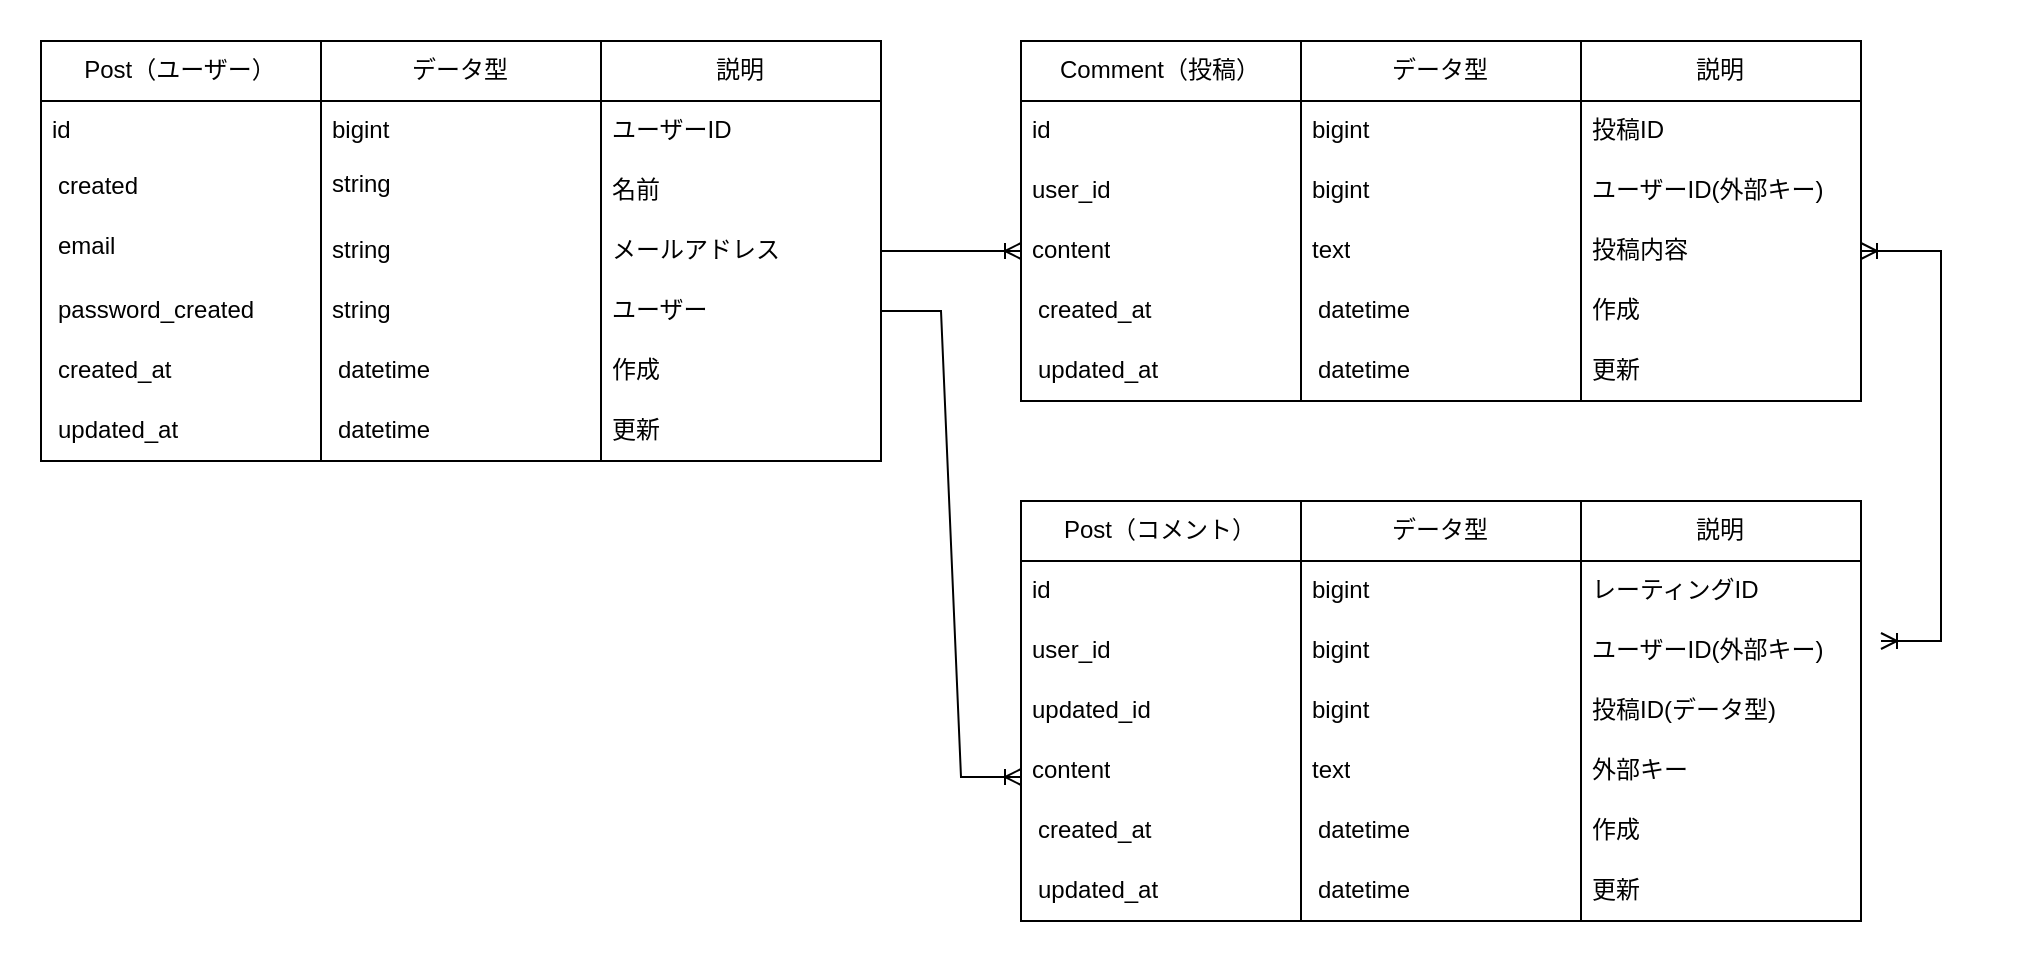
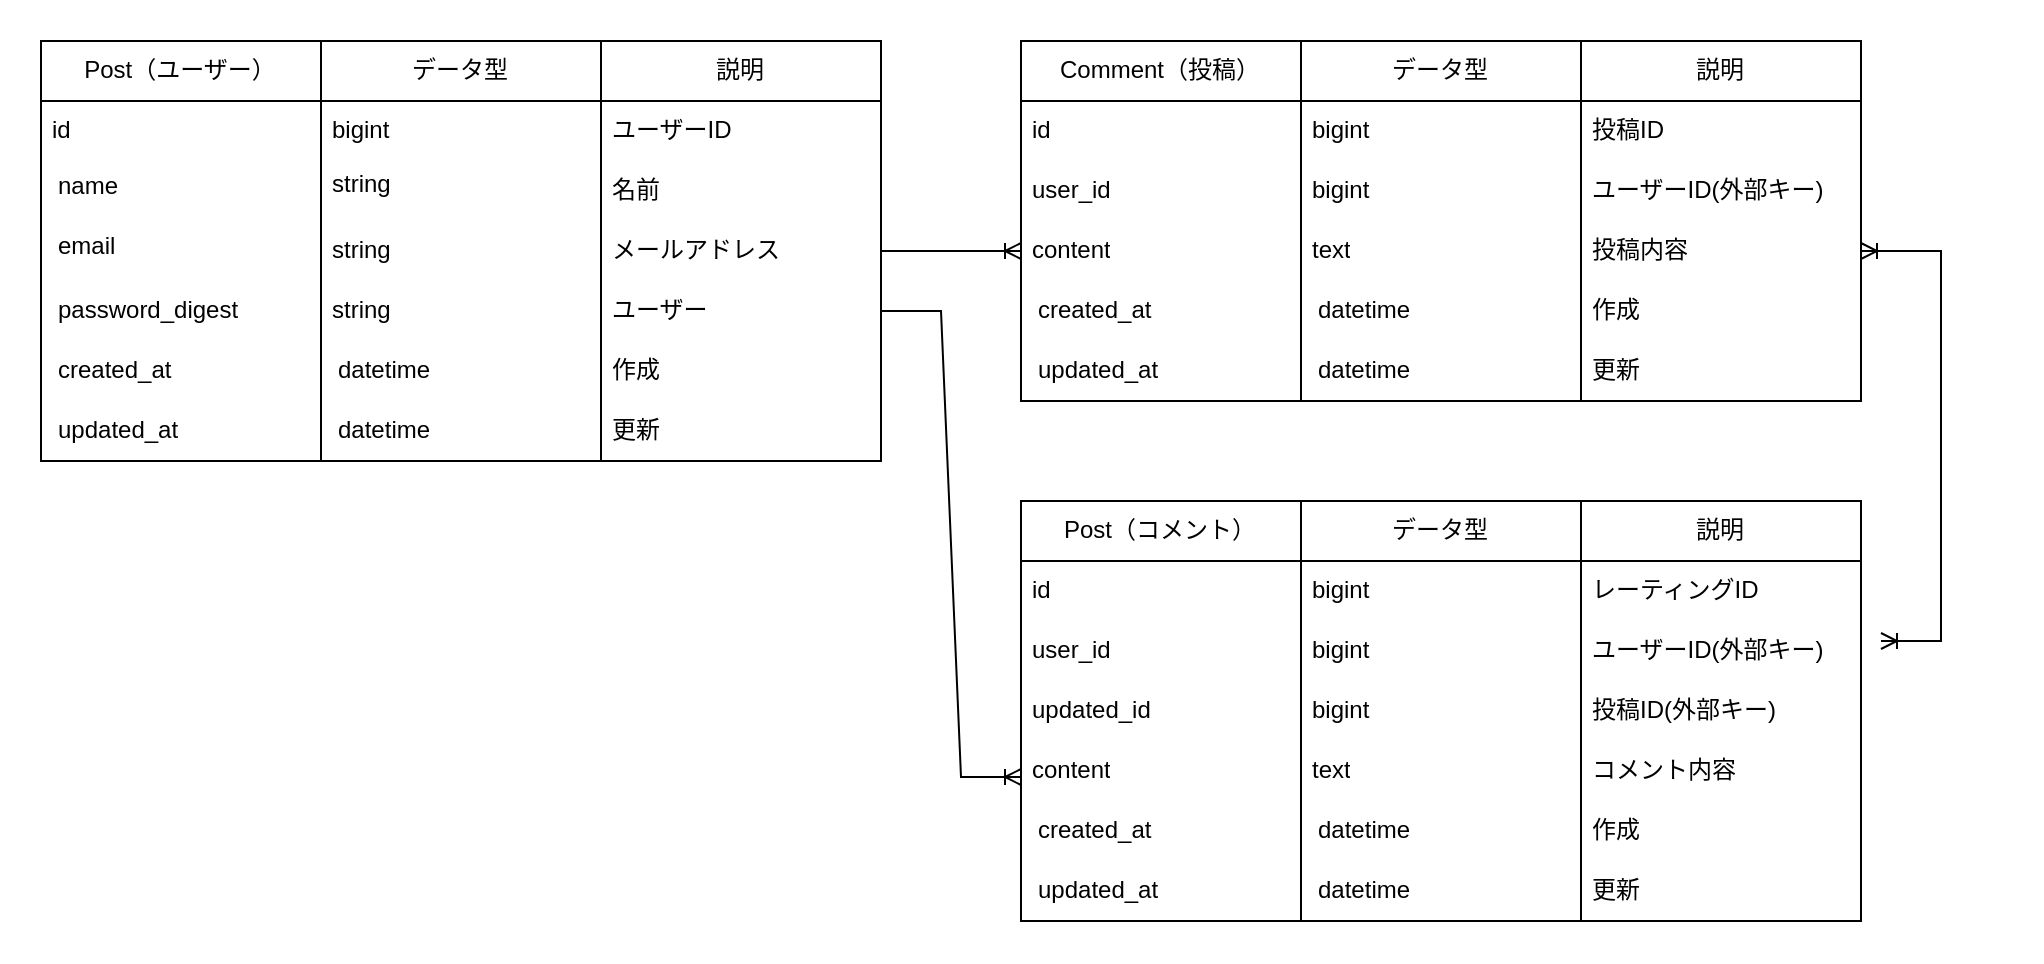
node "created": label "created" -> "name"
node "password_created": label "password_created" -> "password_digest"
node "投稿ID(データ型)": label "投稿ID(データ型)" -> "投稿ID(外部キー)"
node "外部キー": label "外部キー" -> "コメント内容"
